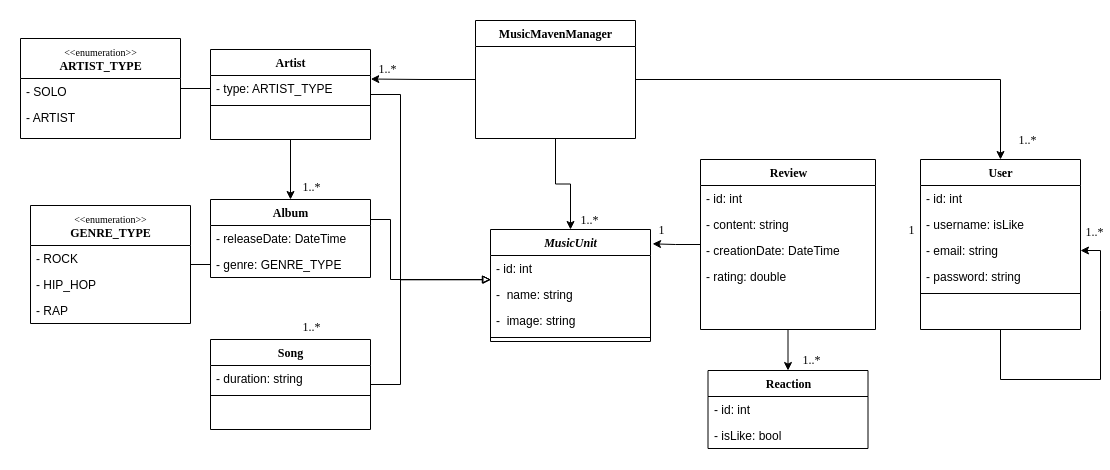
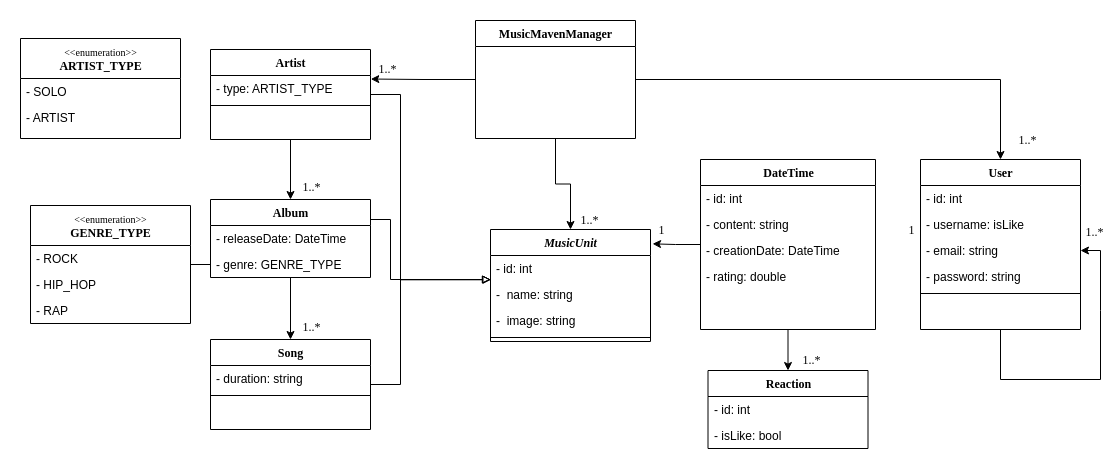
edge "<<enumeration>> ARTIST_TYPE" -- "- type: ARTIST_TYPE": removed
node "Review": label "Review" -> "DateTime"
edge "Album" -> "Song": added
